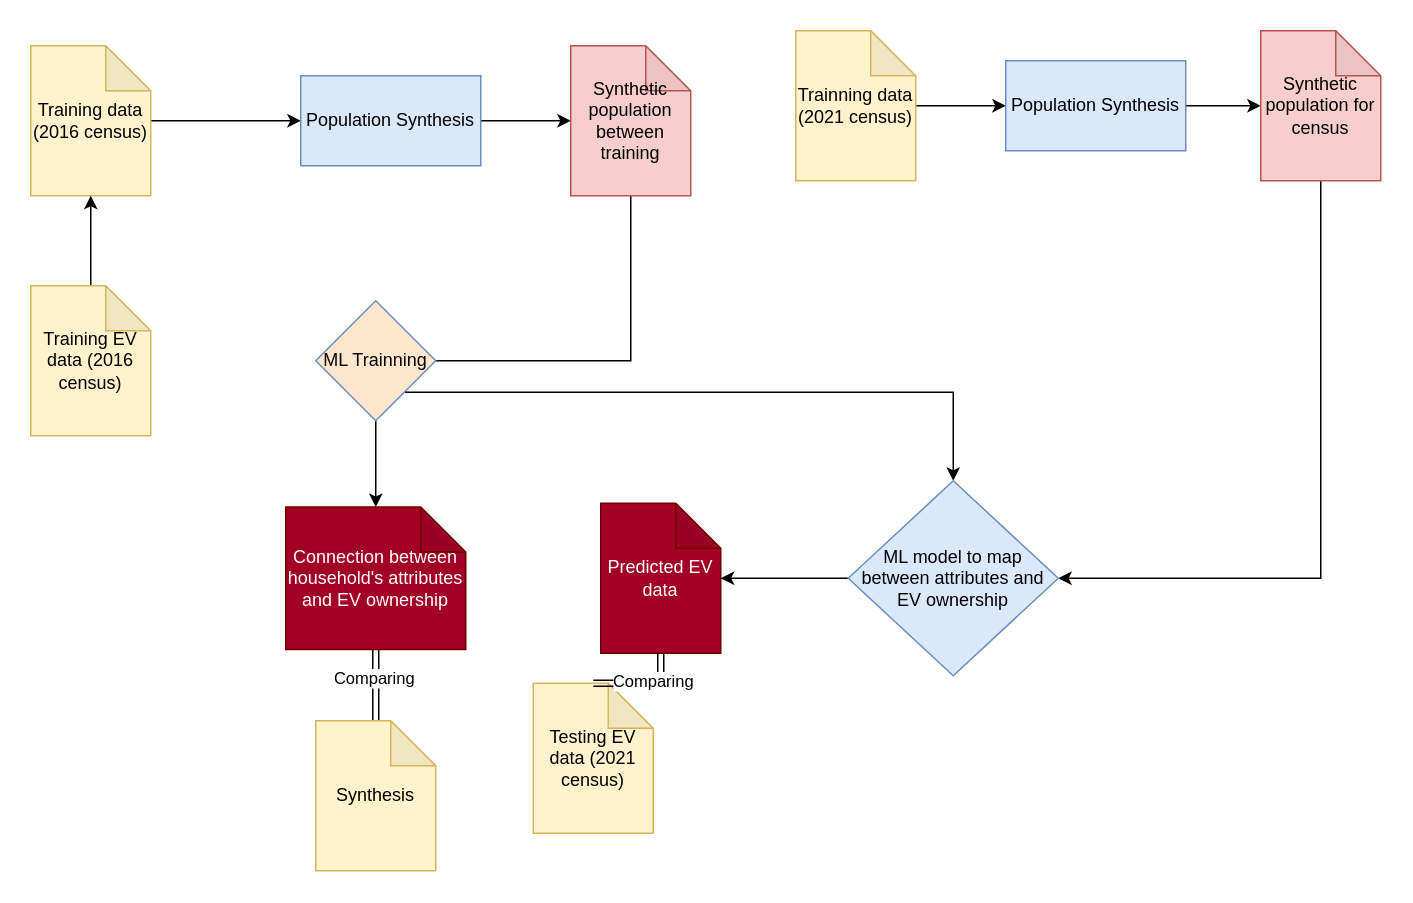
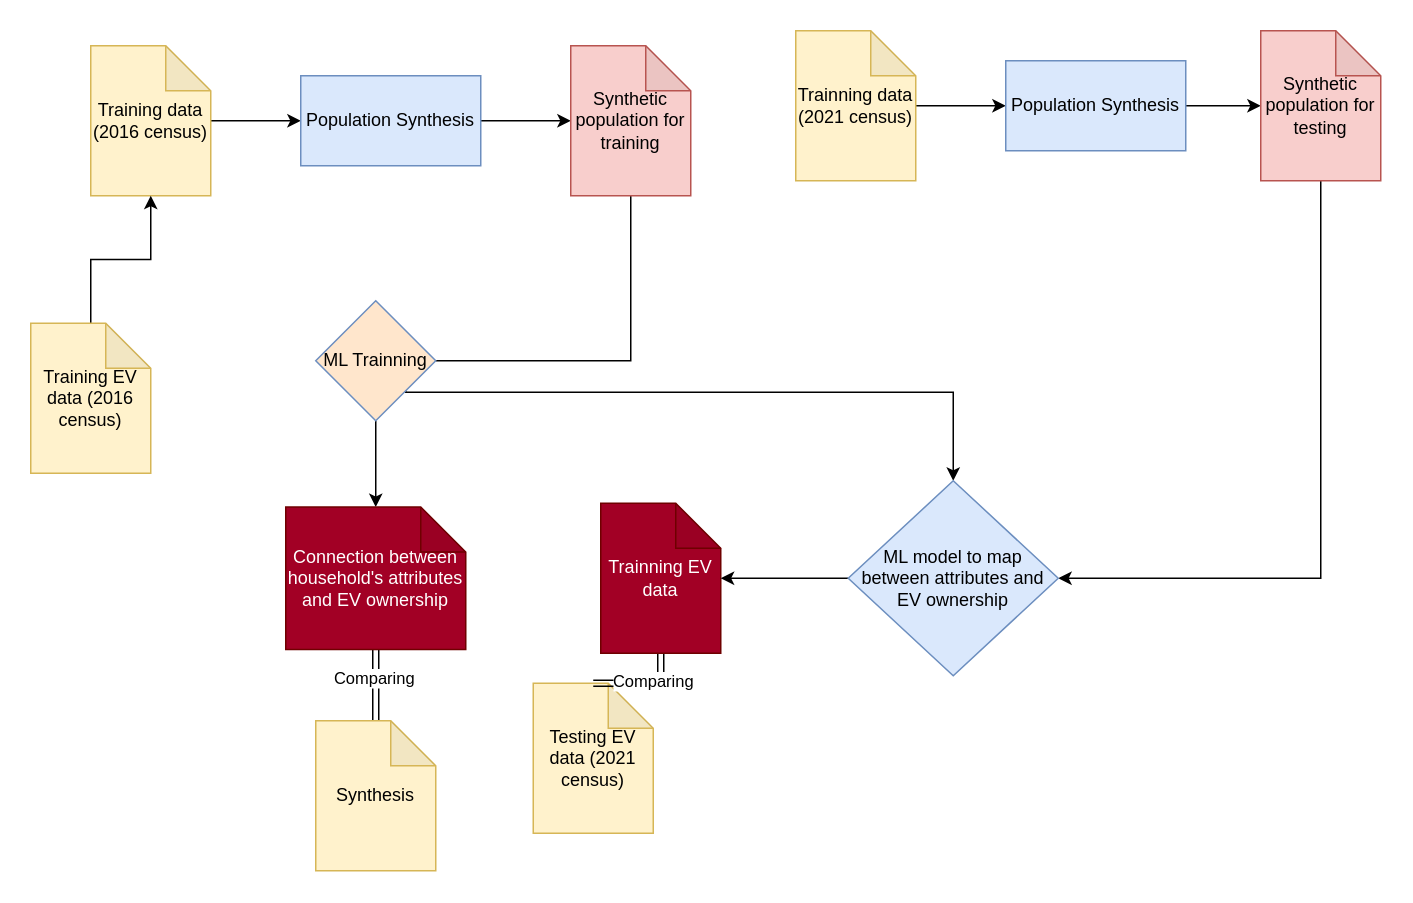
node "Synthetic population for census": label "Synthetic population for census" -> "Synthetic population for testing"
node "Training data (2016 census)": moved (91, 121) -> (151, 121)
node "Synthetic population between training": label "Synthetic population between training" -> "Synthetic population for training"
node "Training EV data (2016 census)": moved (91, 361) -> (91, 398)
node "Predicted EV data": label "Predicted EV data" -> "Trainning EV data"
